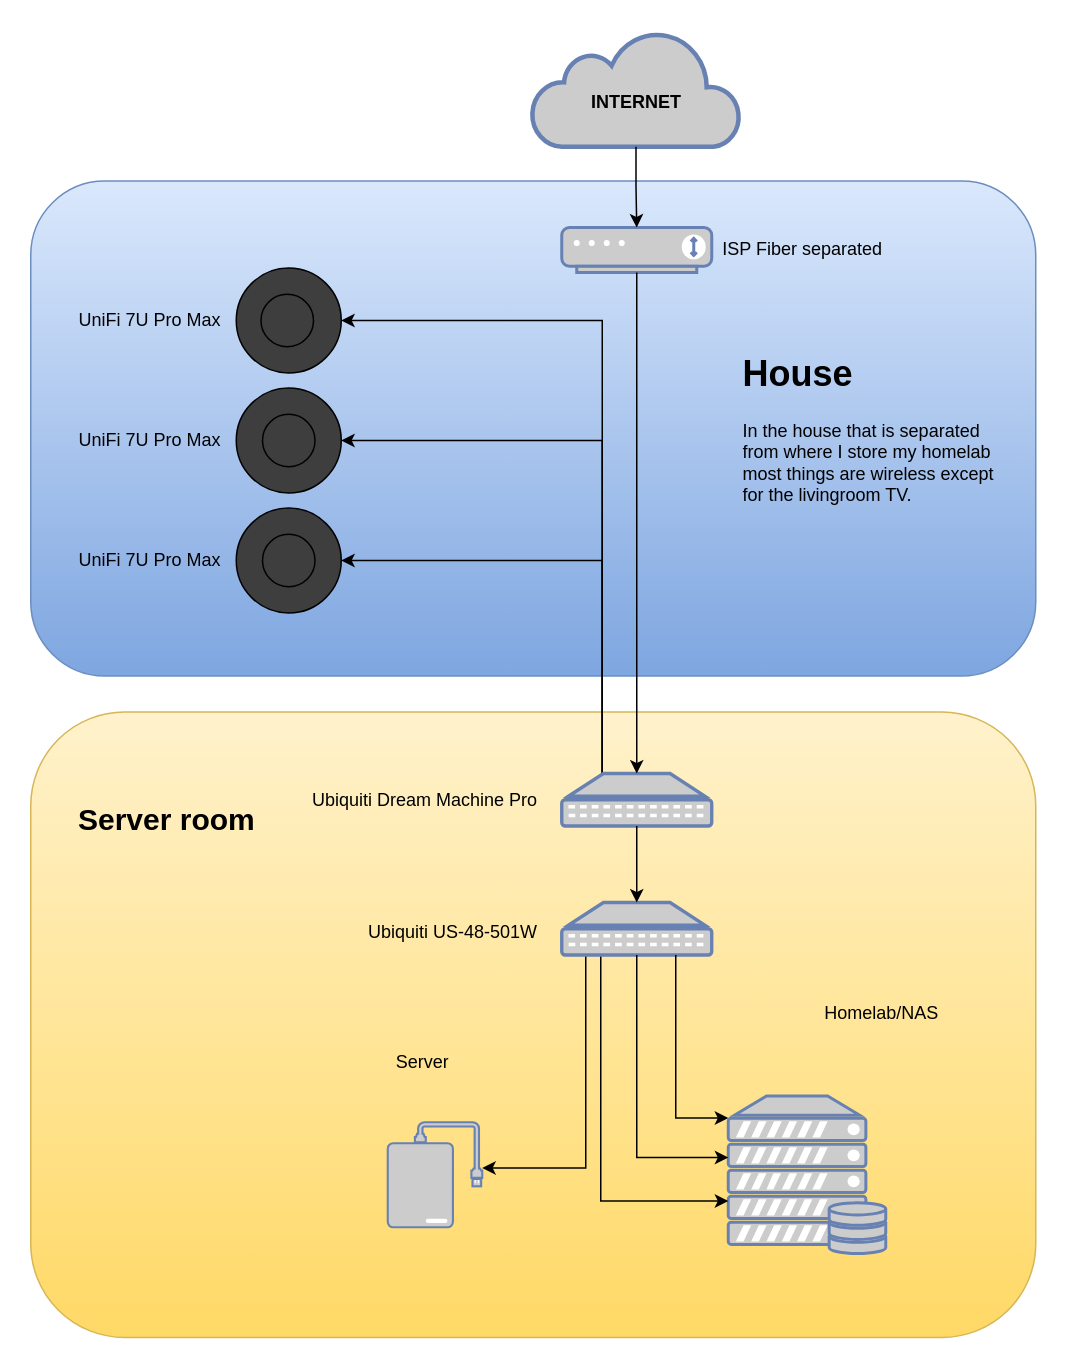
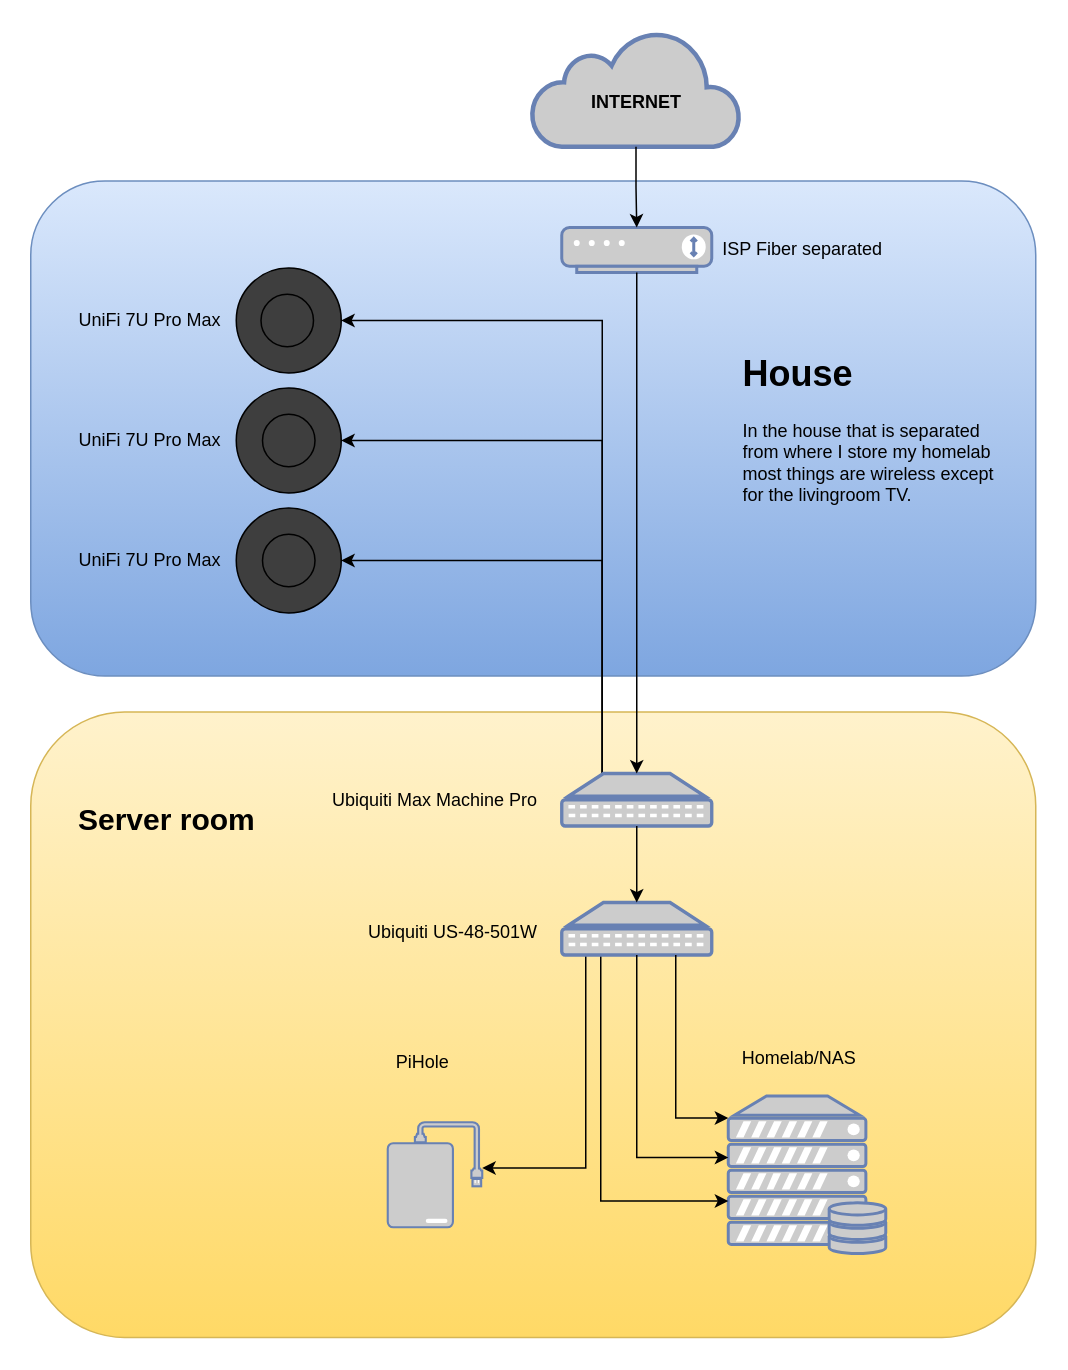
node "Ubiquiti Dream Machine Pro": label "Ubiquiti Dream Machine Pro" -> "Ubiquiti Max Machine Pro"
node "Homelab/NAS": moved (882, 1006) -> (800, 1051)
node "Server": label "Server" -> "PiHole"
